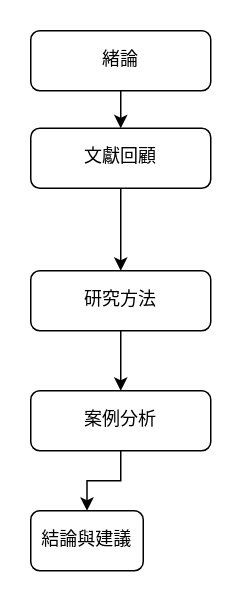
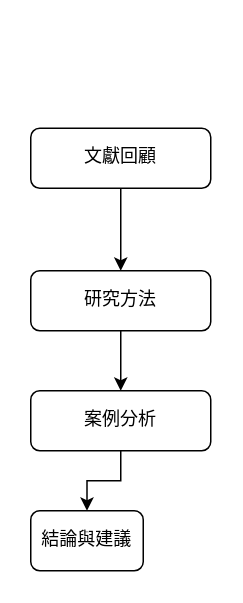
node "緒論": removed
edge "緒論" -> "文獻回顧": removed
